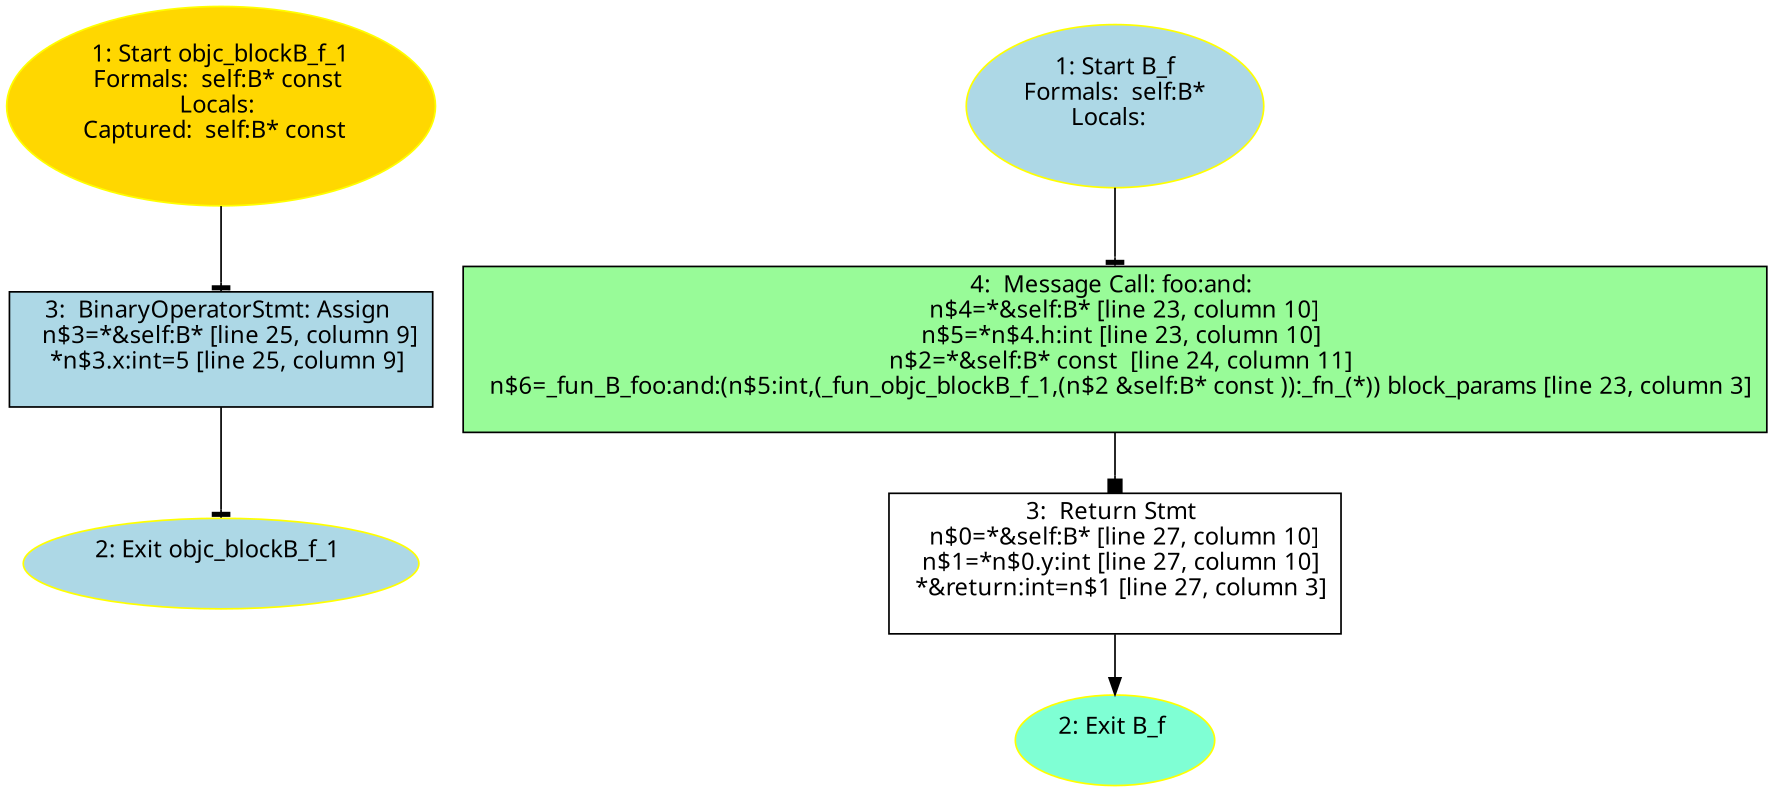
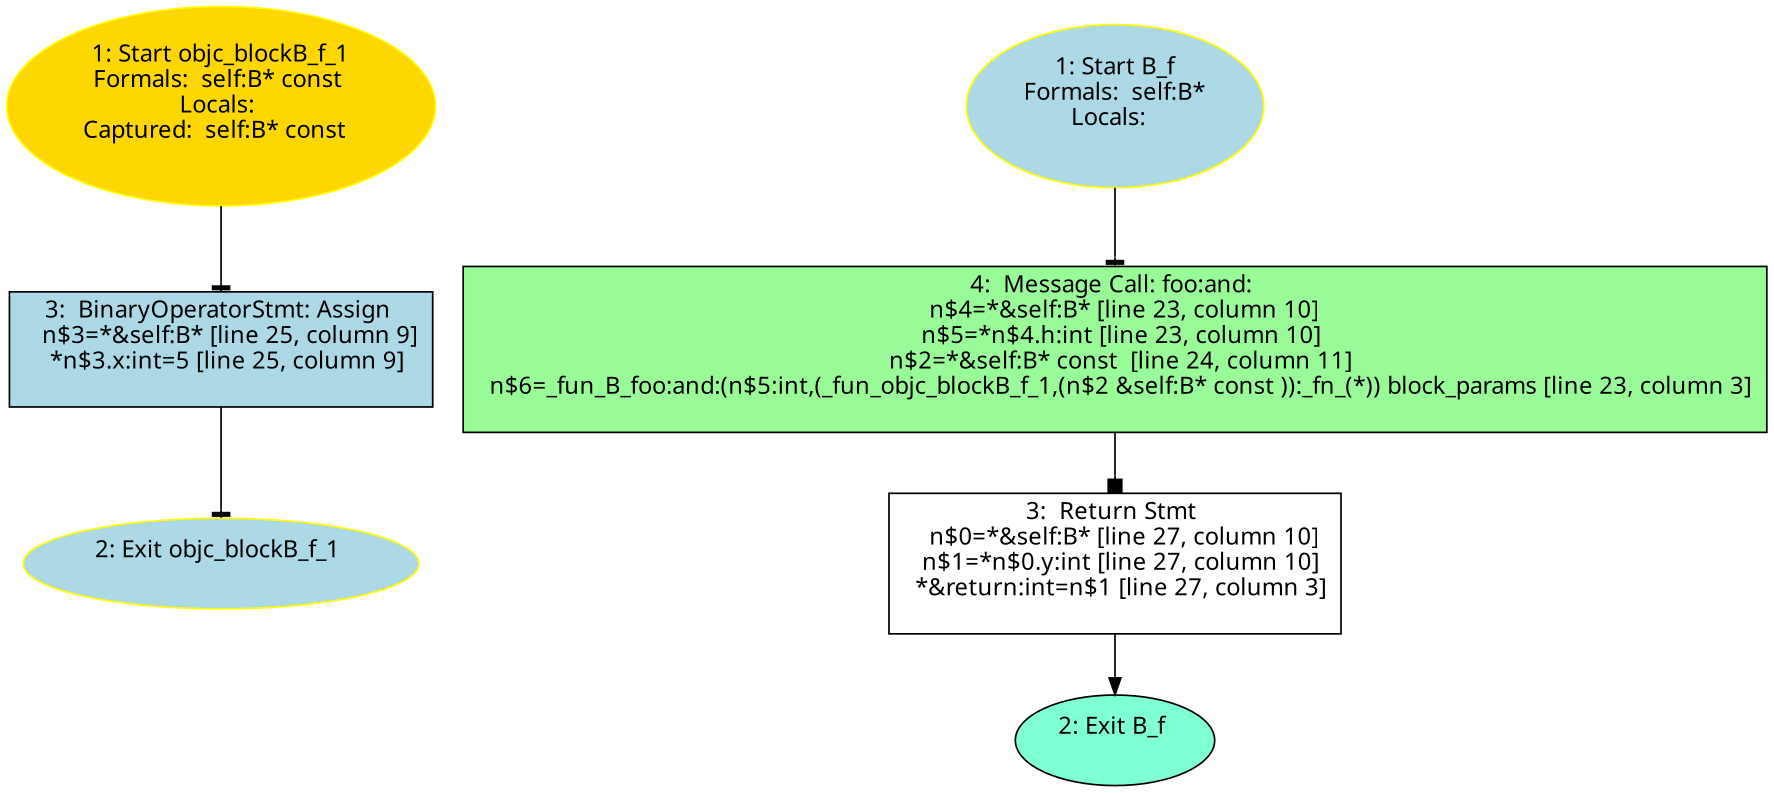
node "2: Exit B_f": color yellow -> black
